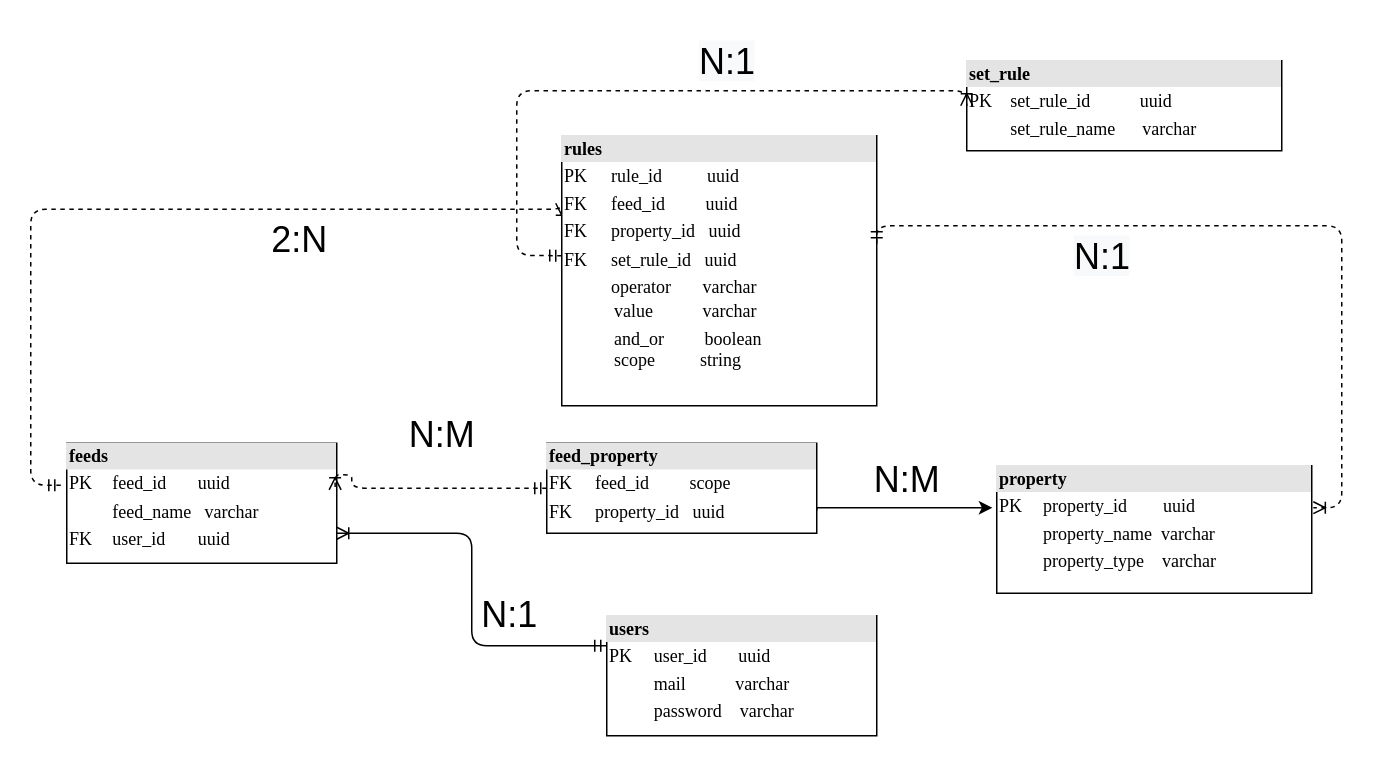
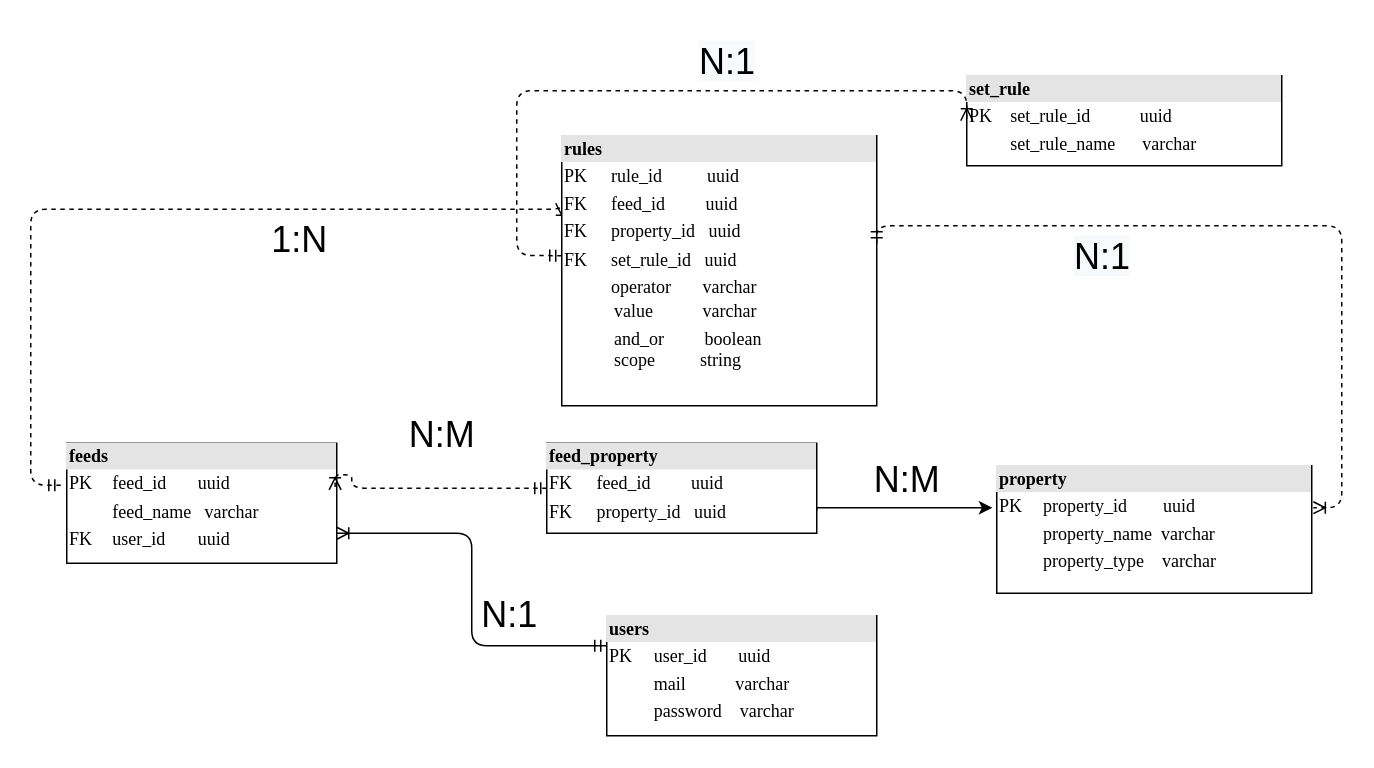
node "set_rule PK set_rule_id uuid set_rule_name varchar": moved (1124, 106) -> (1124, 121)
node "2:N": label "2:N" -> "1:N"
node "feed_property FK feed_id scope FK property_id uuid": label "feed_property FK feed_id scope FK property_id uuid" -> "feed_property FK feed_id uuid FK property_id uuid"
